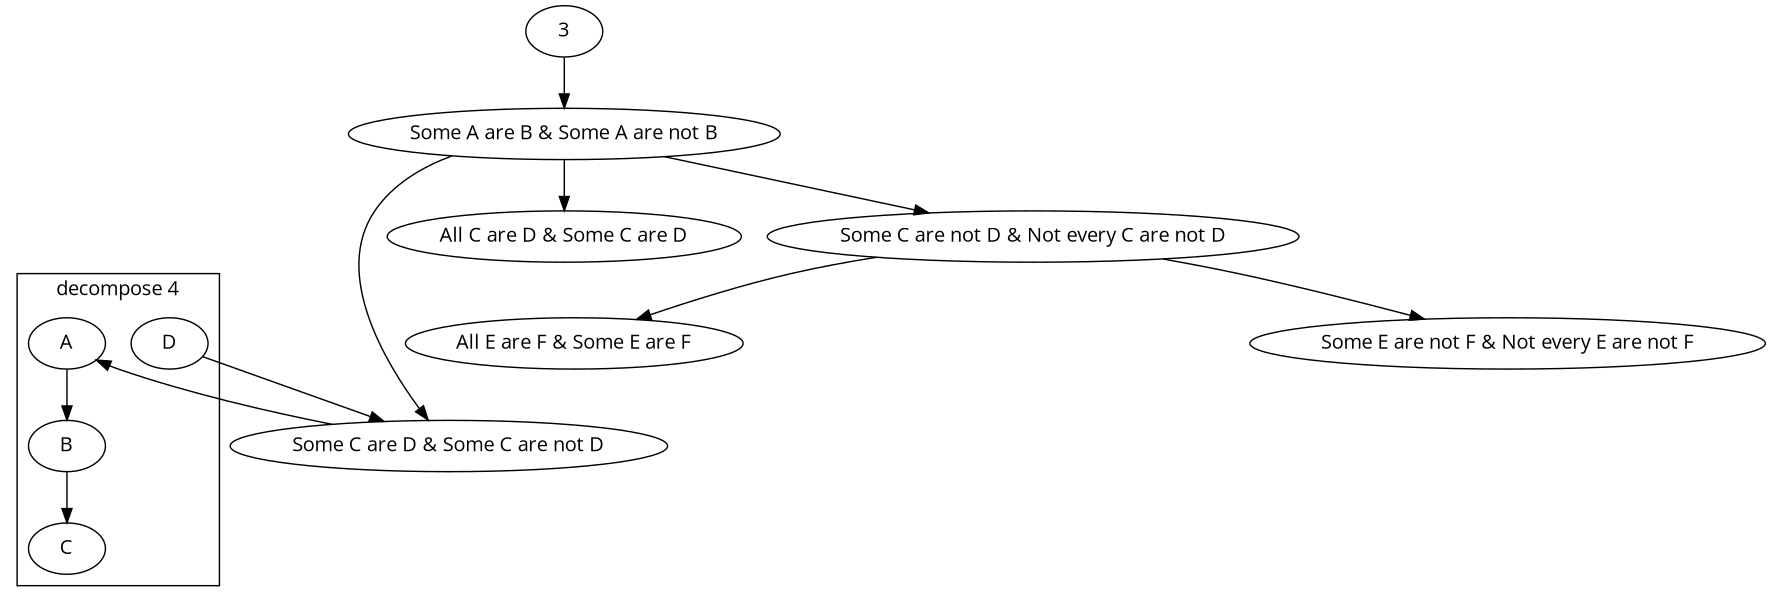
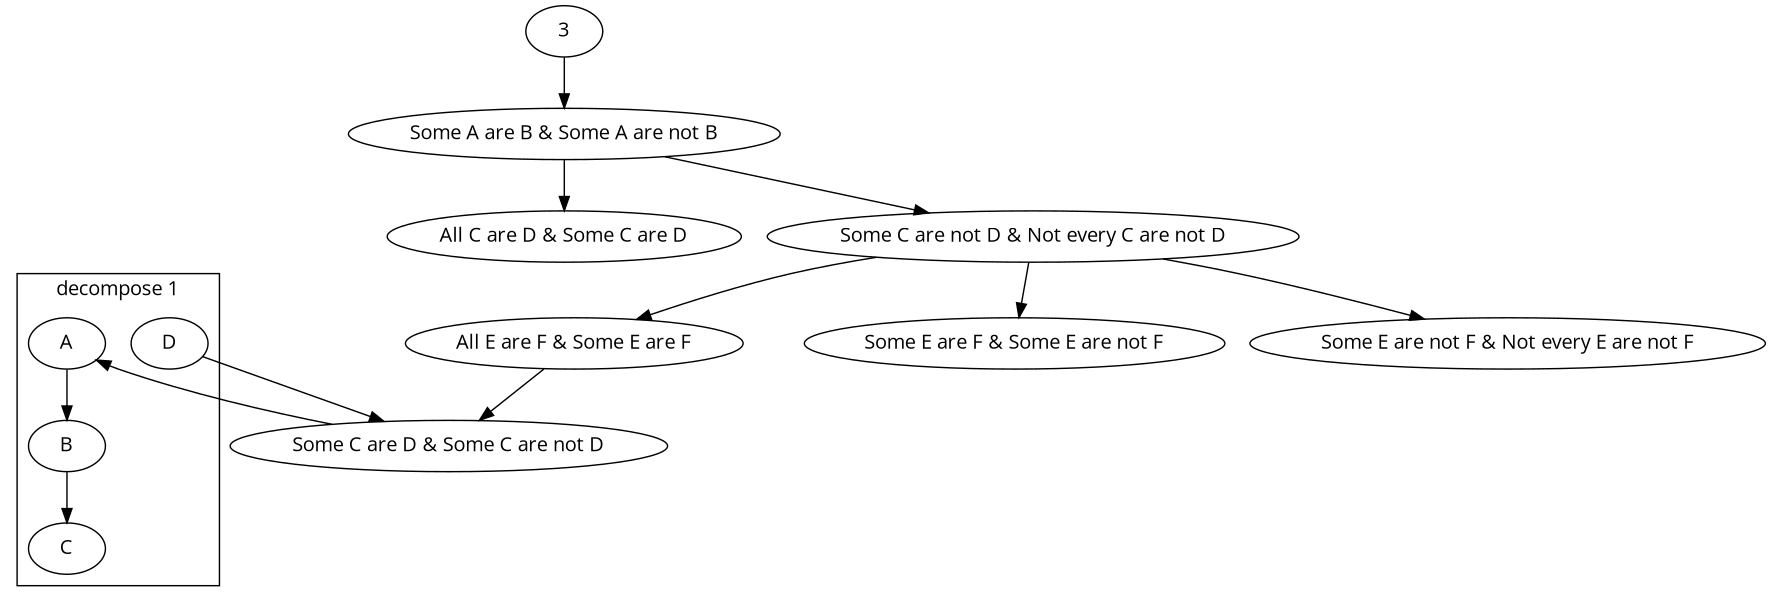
edge "Some A are B & Some A are not B" -> "Some C are D & Some C are not D": now "All E are F & Some E are F" -> "Some C are D & Some C are not D"
cluster "decompose 4": label "decompose 4" -> "decompose 1"
node "Some E are F & Some E are not F": added
